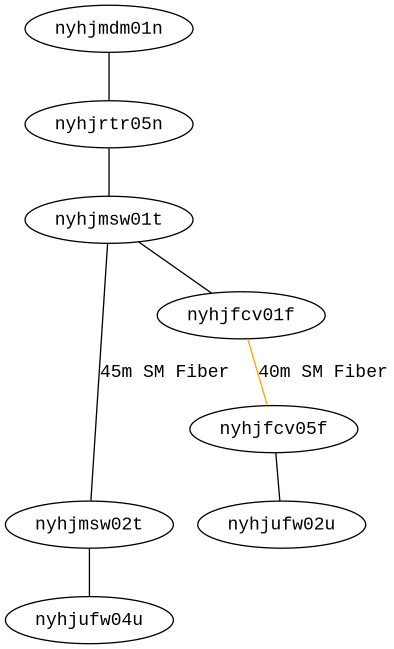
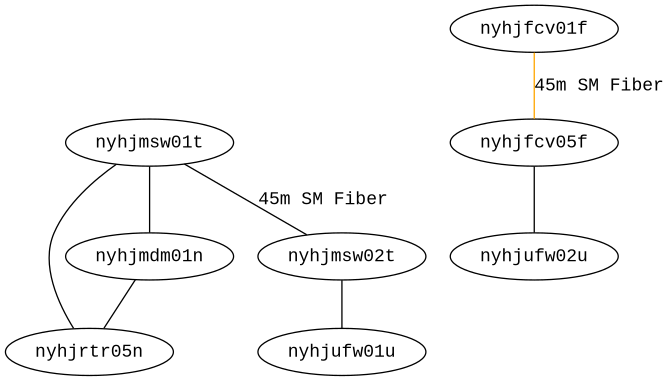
edge "nyhjmsw01t" -- "nyhjfcv01f": now "nyhjmsw01t" -- "nyhjmdm01n"
edge "nyhjfcv01f" -- "nyhjfcv05f": label "40m SM Fiber" -> "45m SM Fiber"
node "nyhjufw04u": label "nyhjufw04u" -> "nyhjufw01u"
